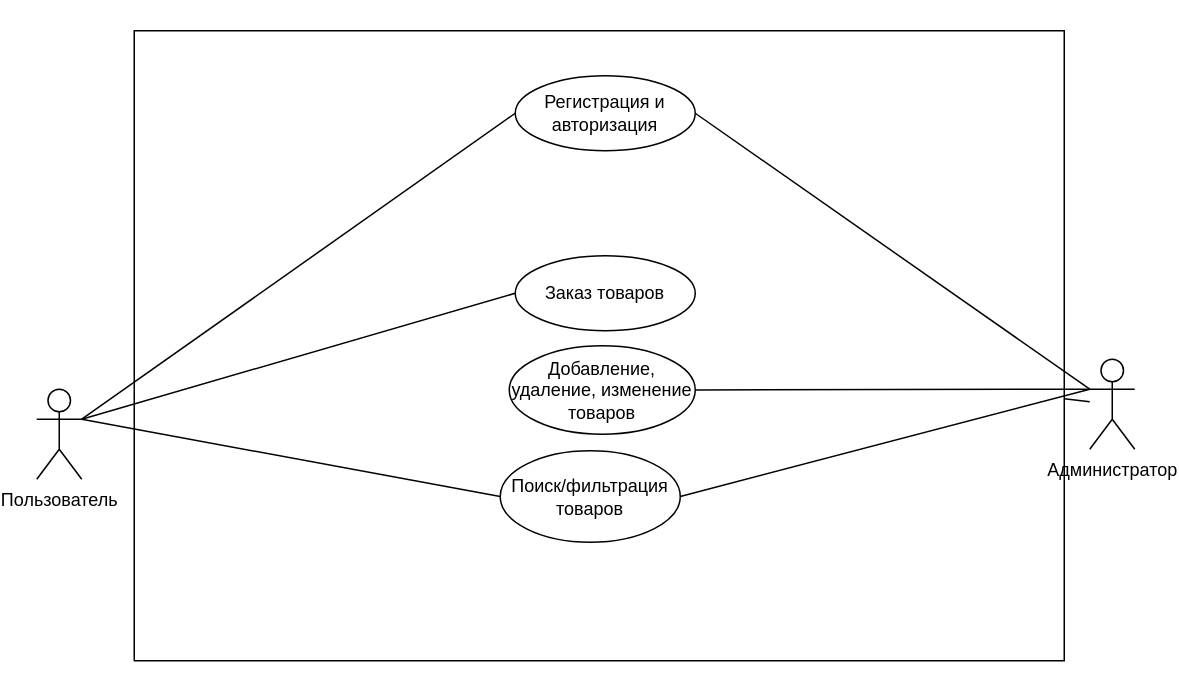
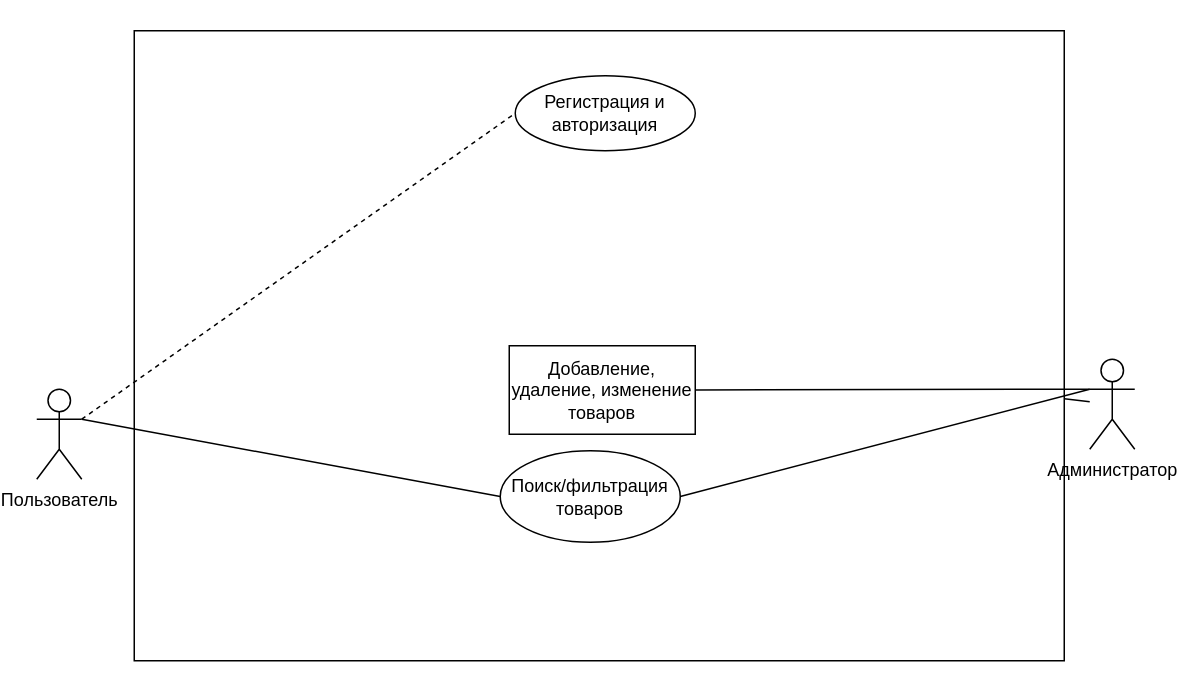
edge "Регистрация и авторизация" -- "Администратор": removed
edge "Регистрация и авторизация" -- "Пользователь": style solid -> dashed
node "Заказ товаров": removed
edge "Заказ товаров" -- "Пользователь": removed
node "Добавление, удаление, изменение товаров": shape ellipse -> rectangle
